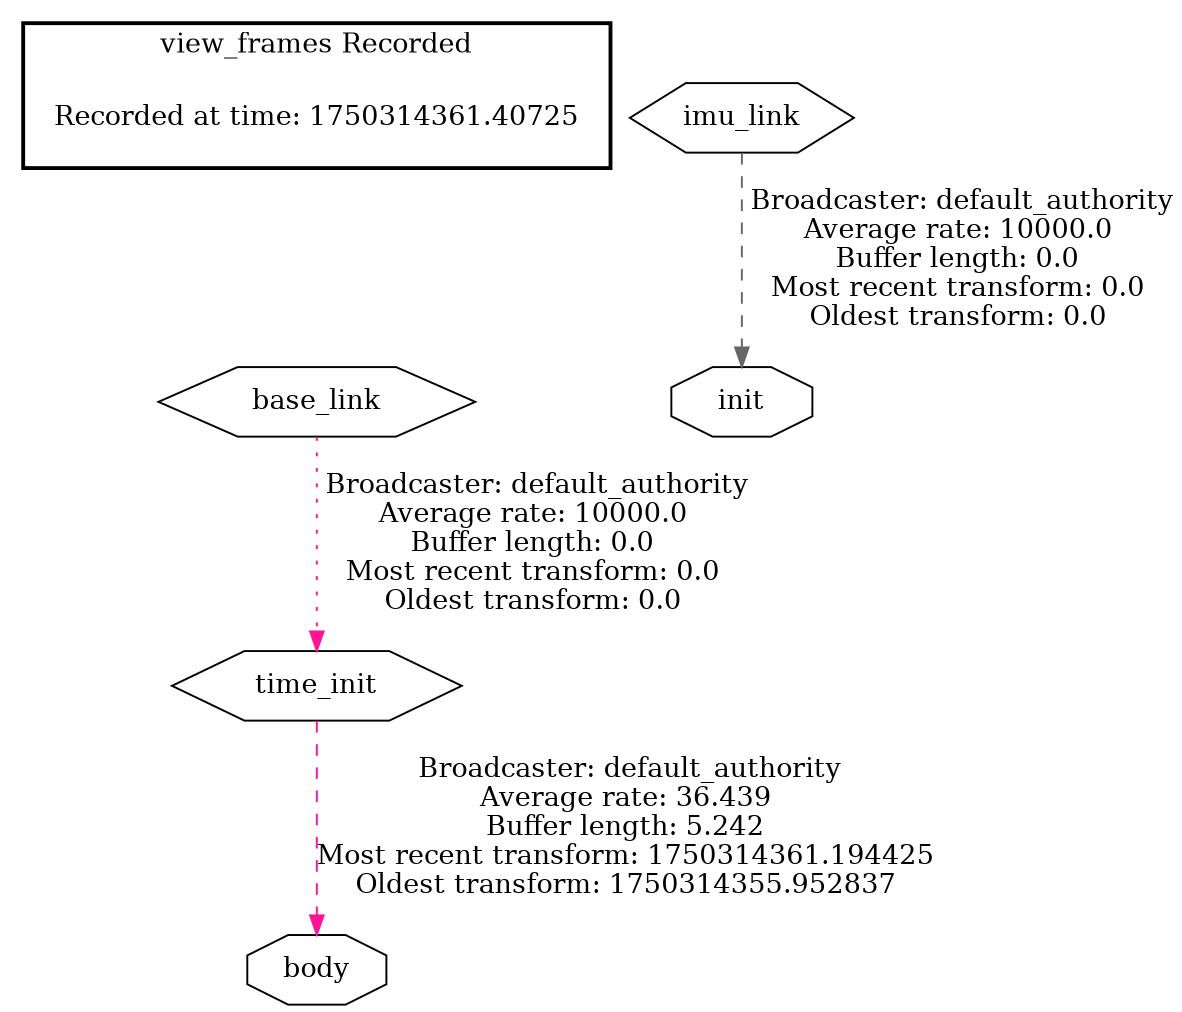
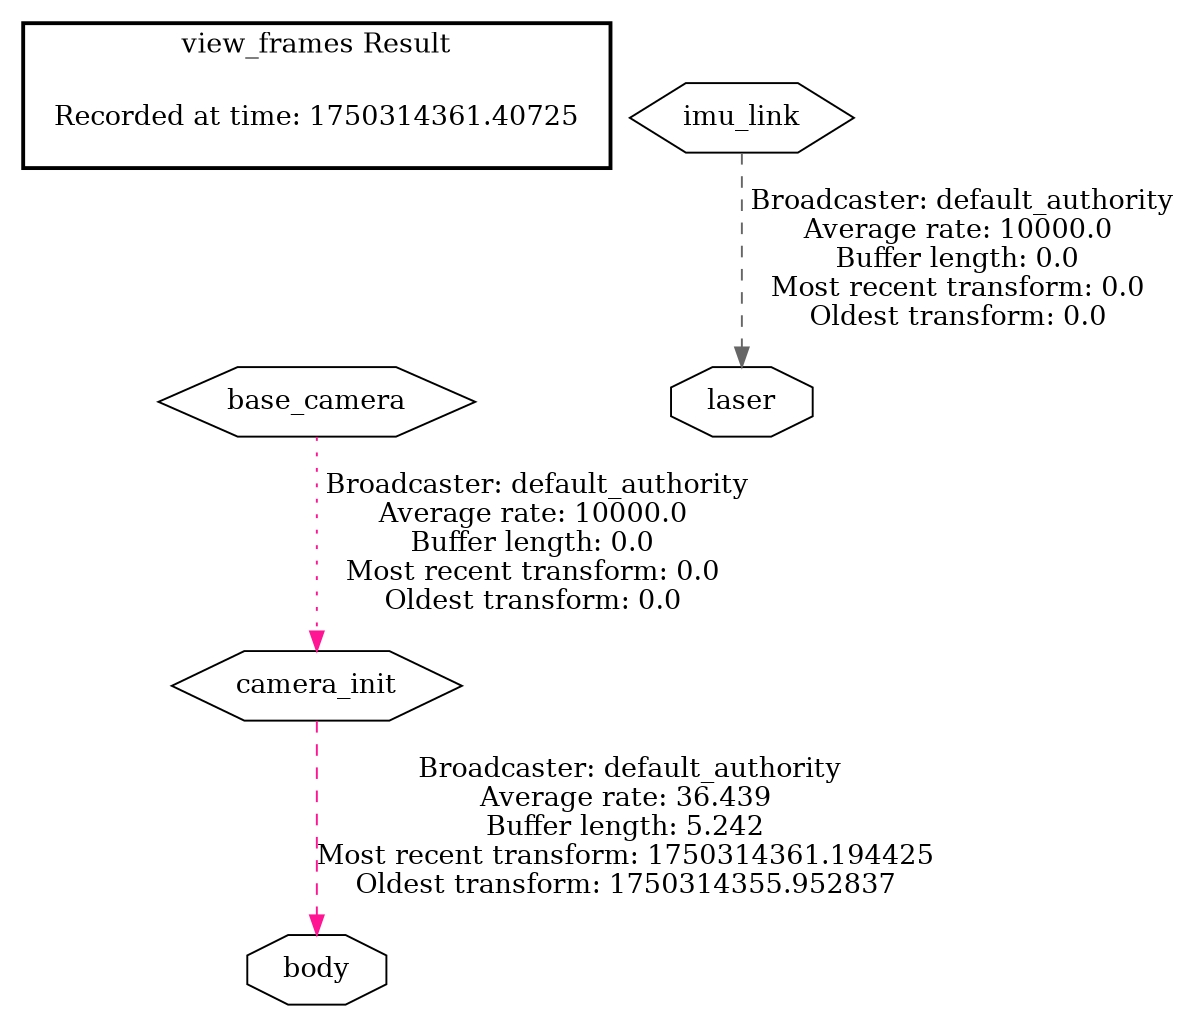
cluster "view_frames Recorded": label "view_frames Recorded" -> "view_frames Result"
node "base_link": label "base_link" -> "base_camera"
node "init": label "init" -> "laser"
node "time_init": label "time_init" -> "camera_init"
